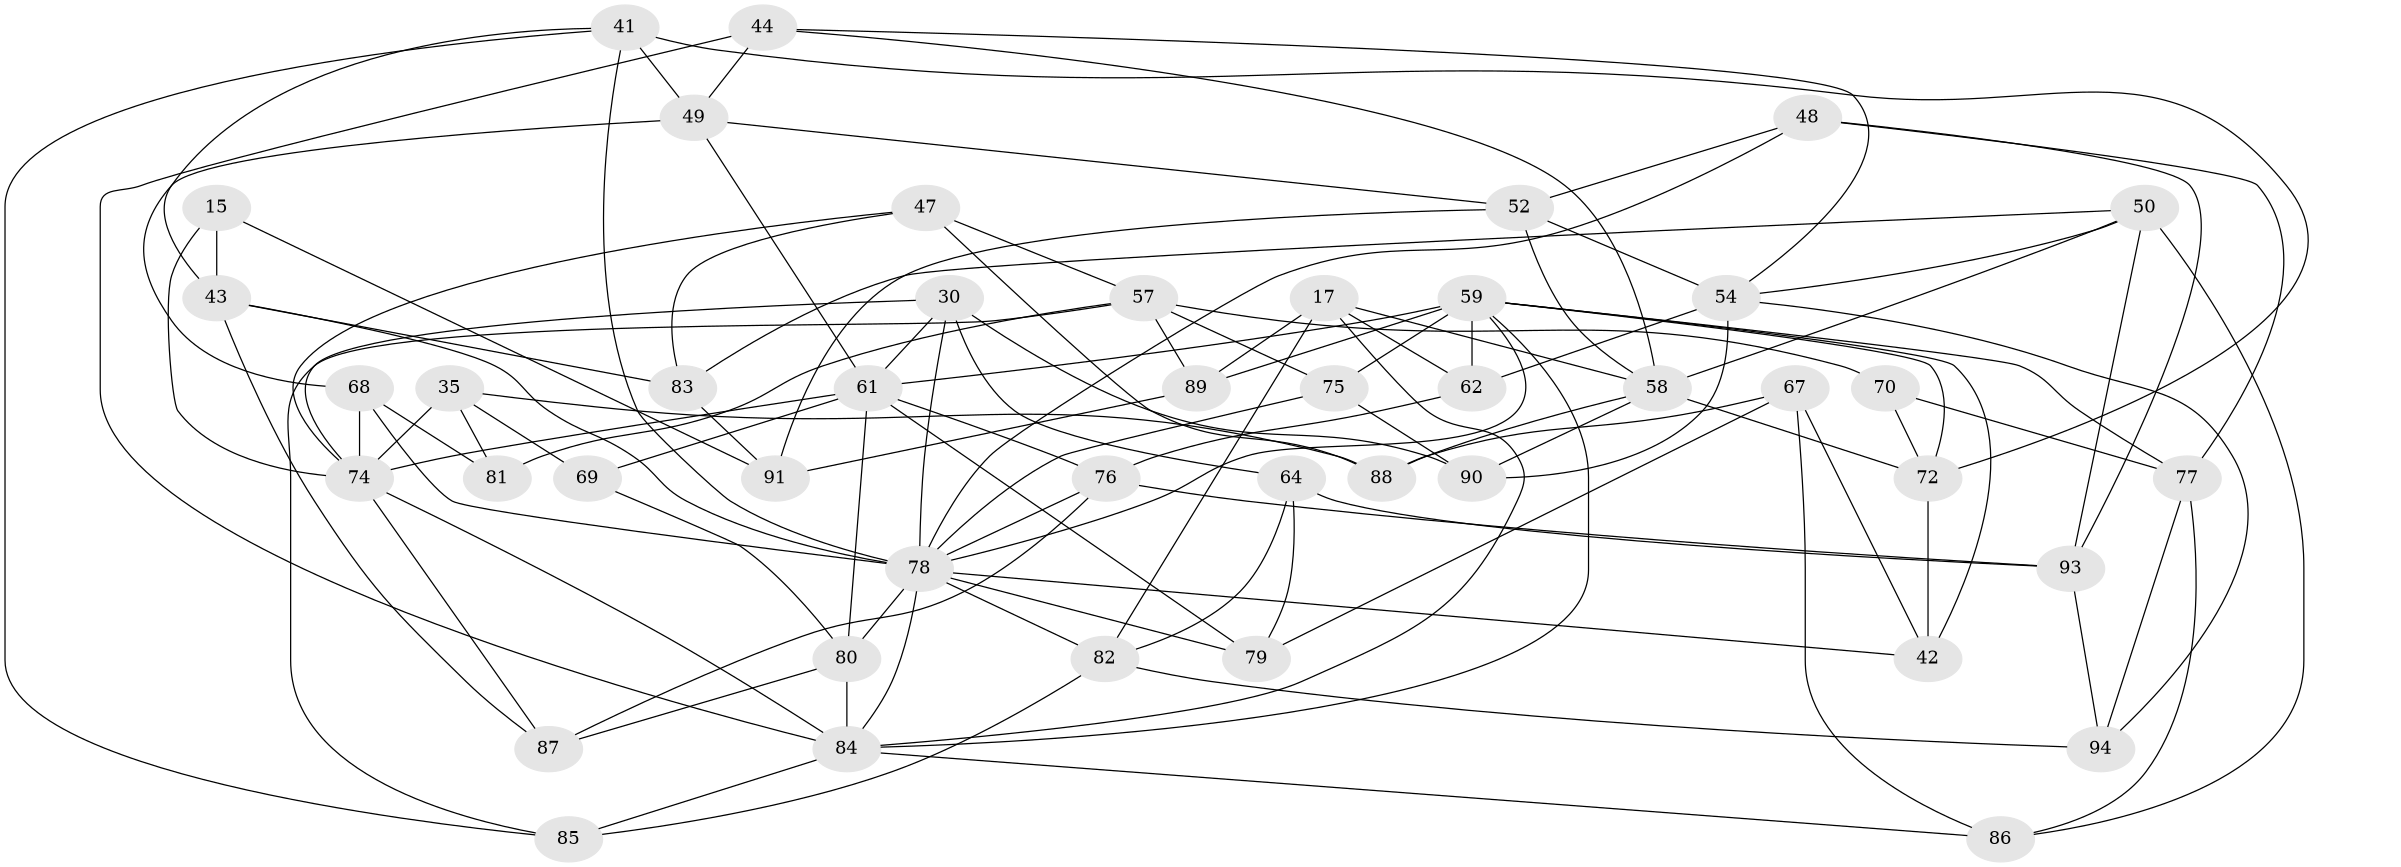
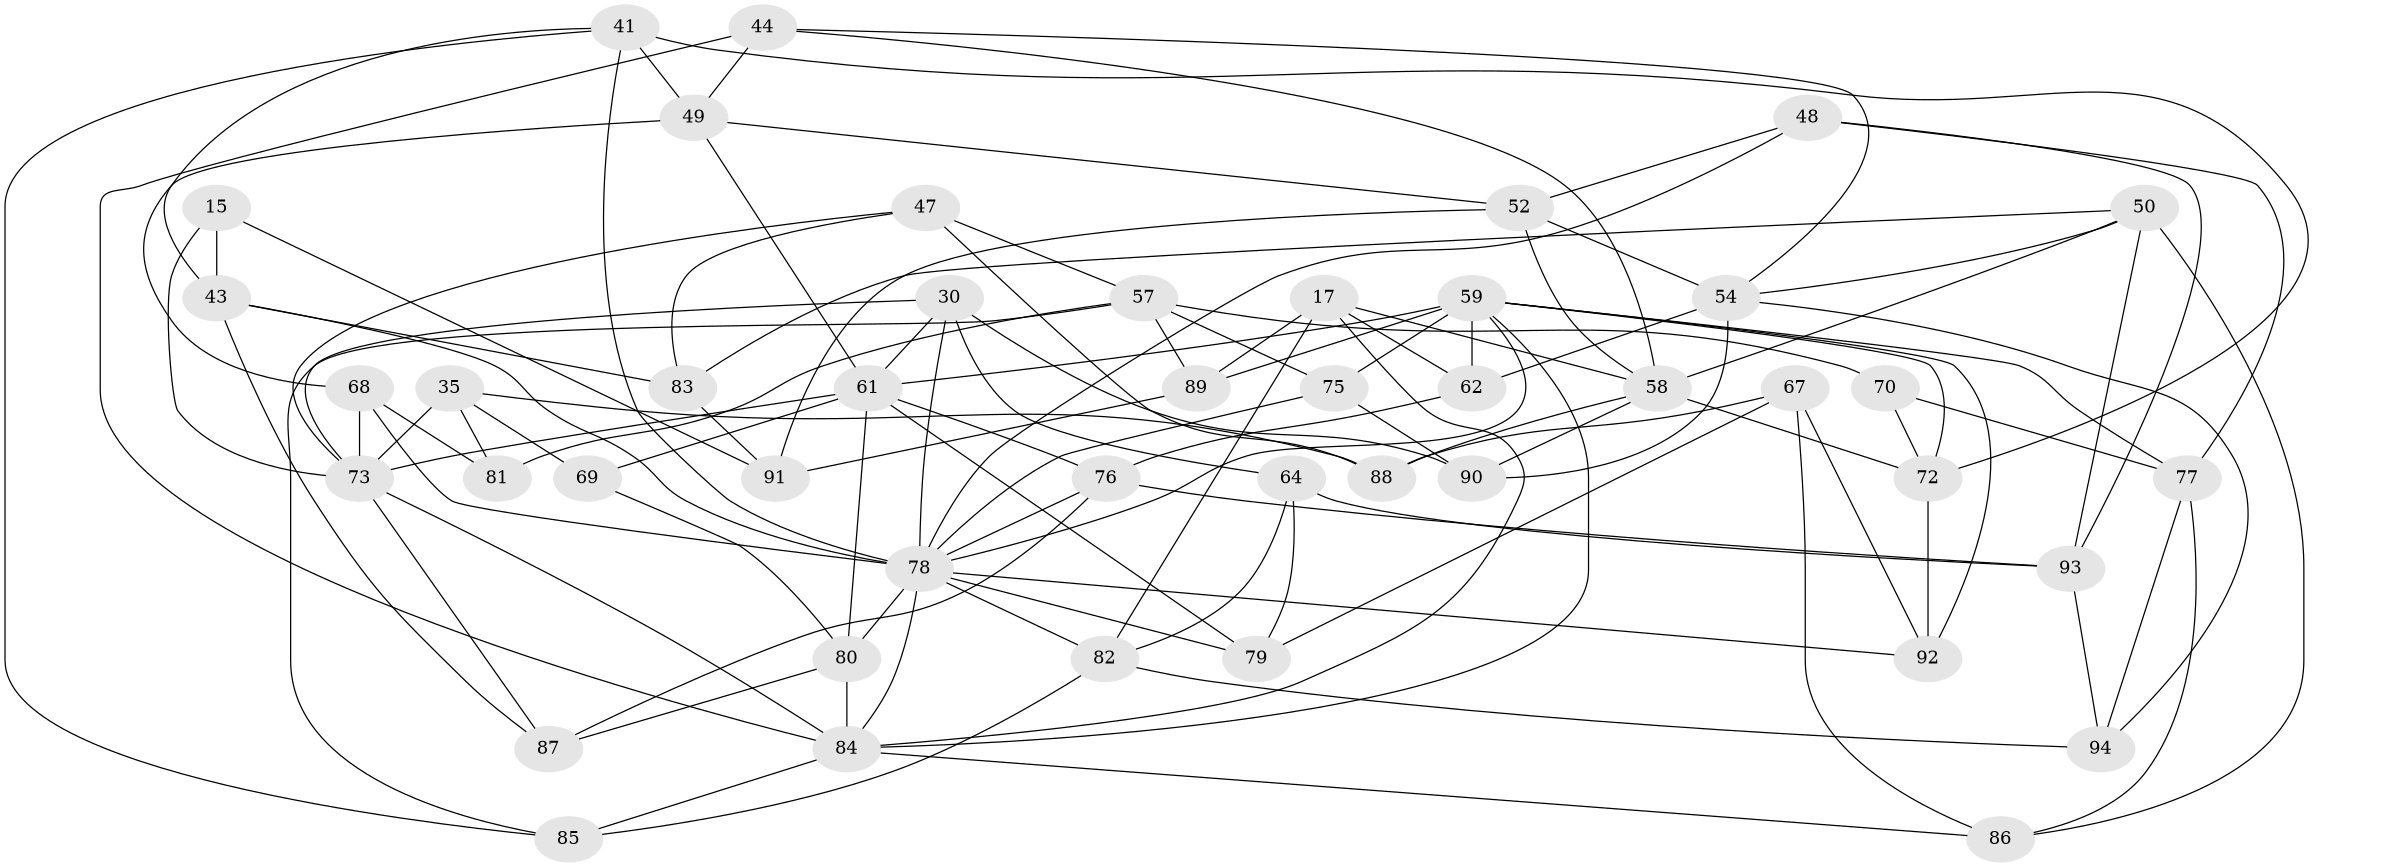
node "74": label "74" -> "73"
node "42": label "42" -> "92"
